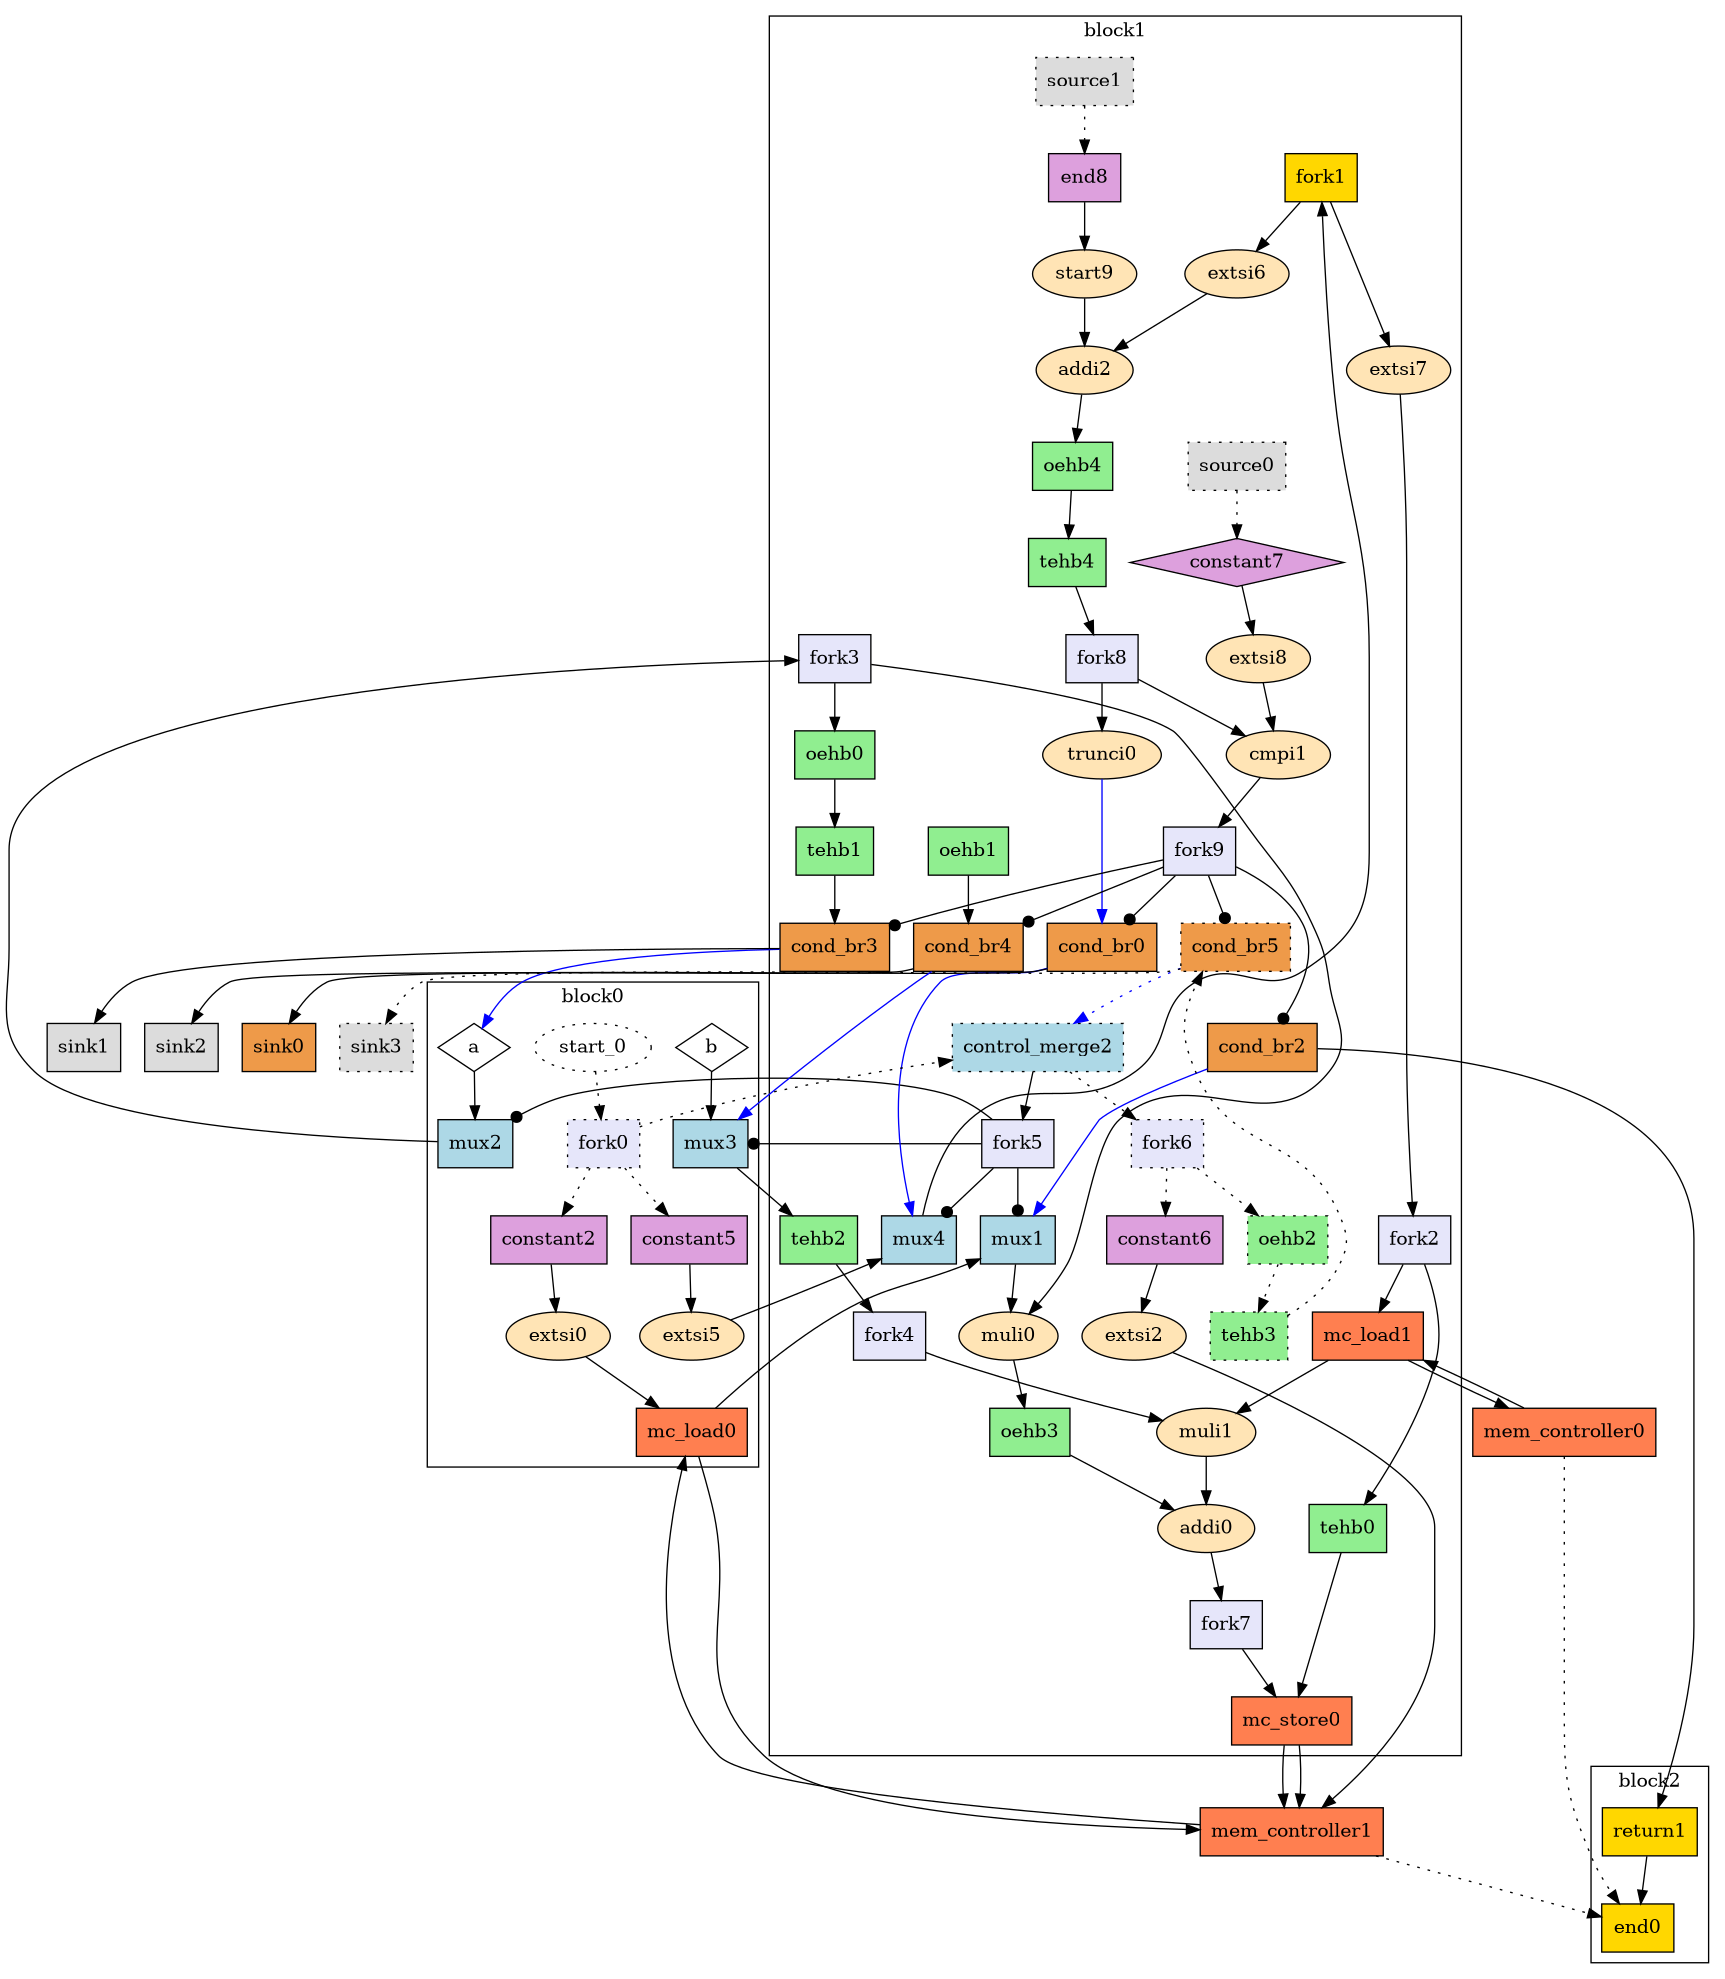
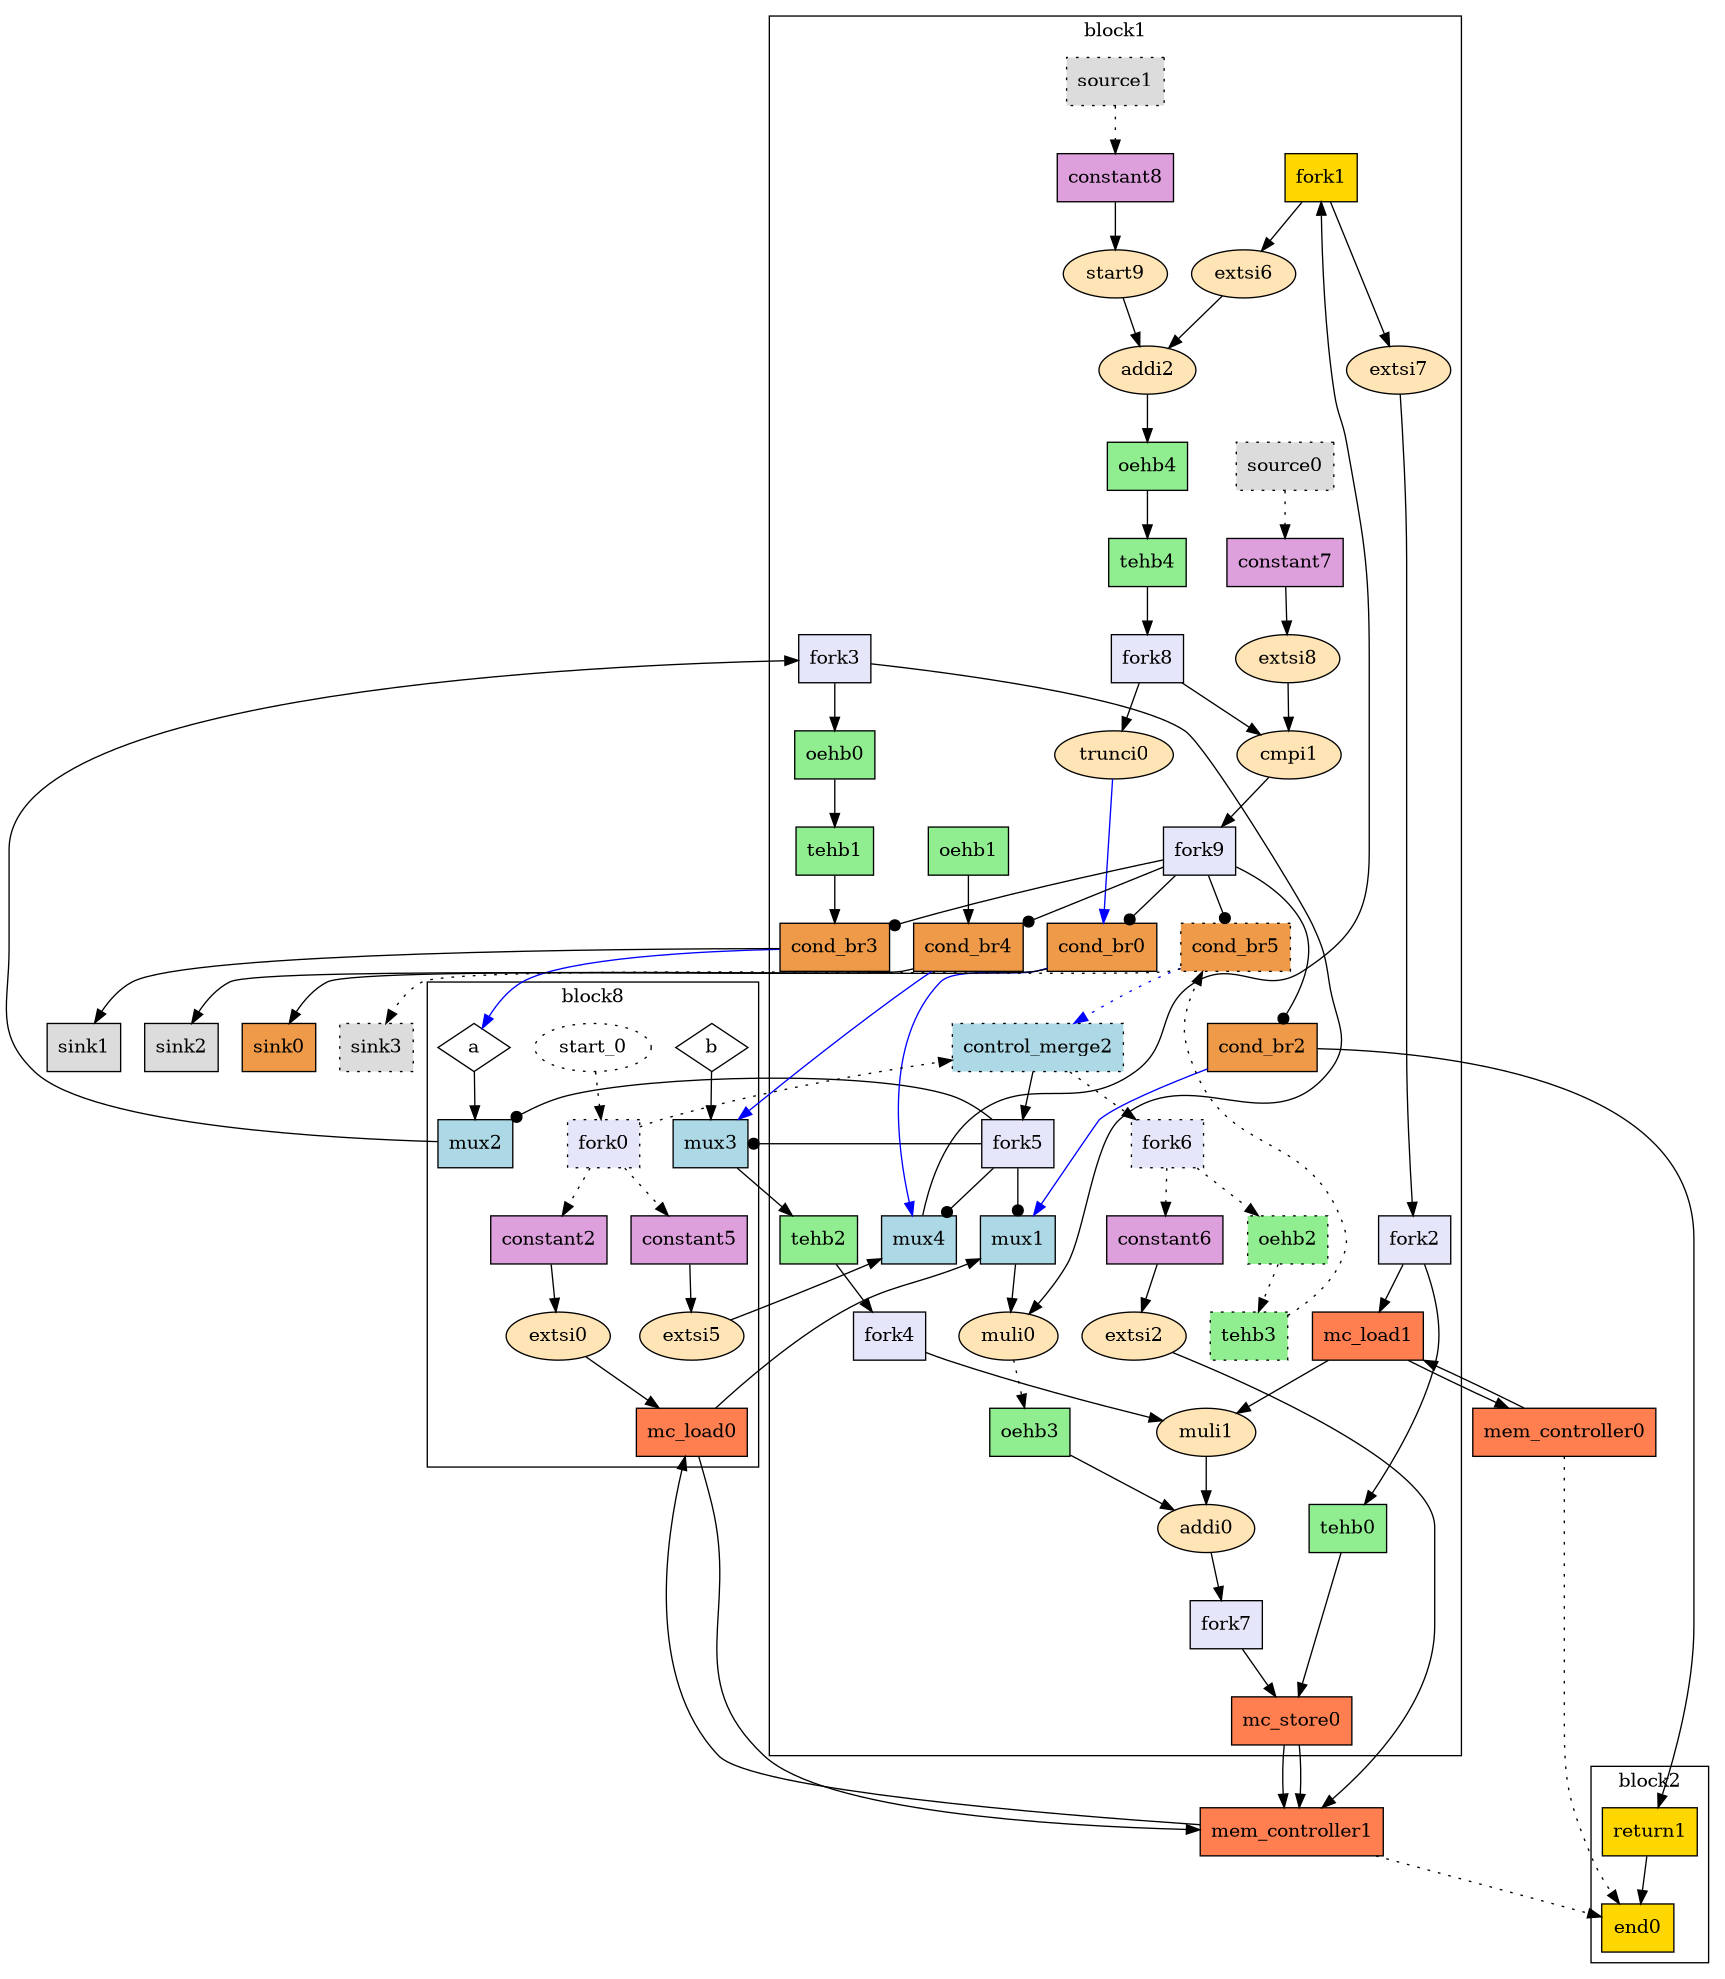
node "end8": label "end8" -> "constant8"
node "constant7": shape diamond -> box
cluster "block0": label "block0" -> "block8"
edge "muli0" -- "oehb3": style solid -> dotted
